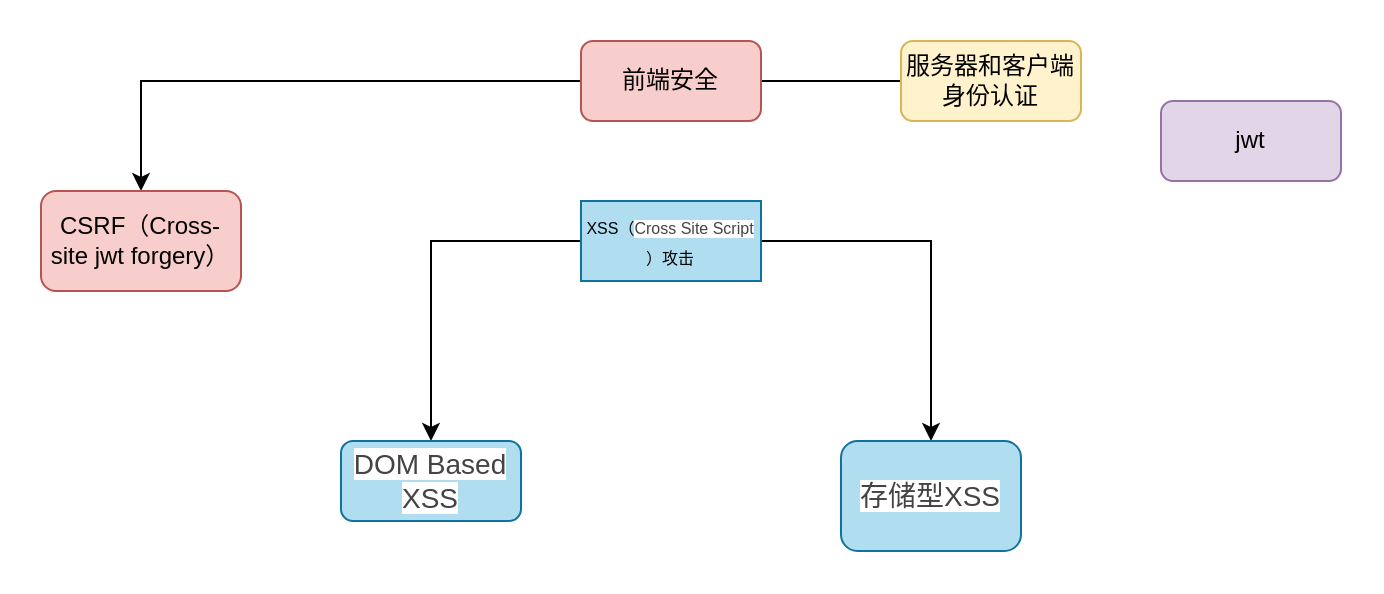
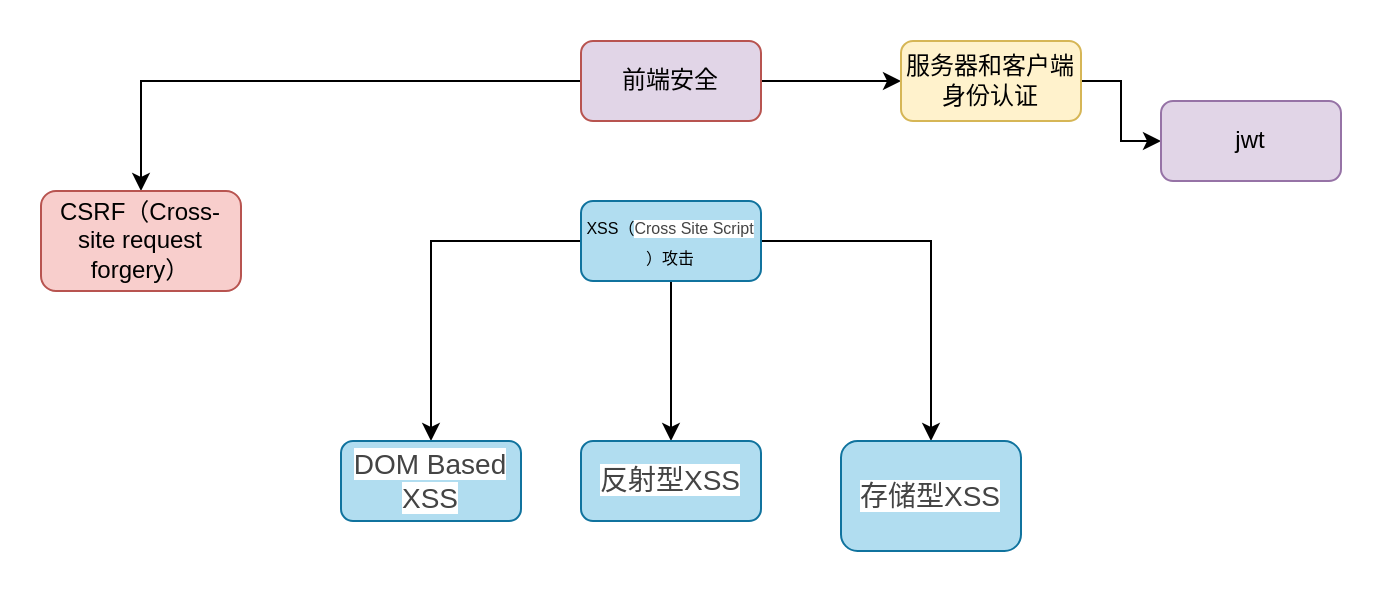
node "前端安全": fillcolor #f8cecc -> #e1d5e7
edge "前端安全" -- "服务器和客户端身份认证": arrowhead none -> classic
edge "服务器和客户端身份认证" -> "jwt": added
node "CSRF（Cross-site jwt forgery）": label "CSRF（Cross-site jwt forgery）" -> "CSRF（Cross-site request forgery）"
node "XSS（Cross Site Script ）攻击": shape rectangle -> rounded rectangle
edge "XSS（Cross Site Script ）攻击" -> "反射型XSS": added
node "反射型XSS": added
